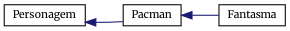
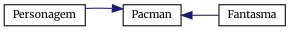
edge "Pacman" -> "Personagem": reversed
